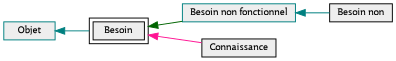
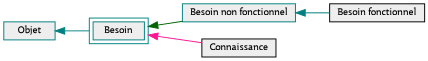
node "Besoin non": label "Besoin non" -> "Besoin fonctionnel"
node "Besoin": color black -> teal
